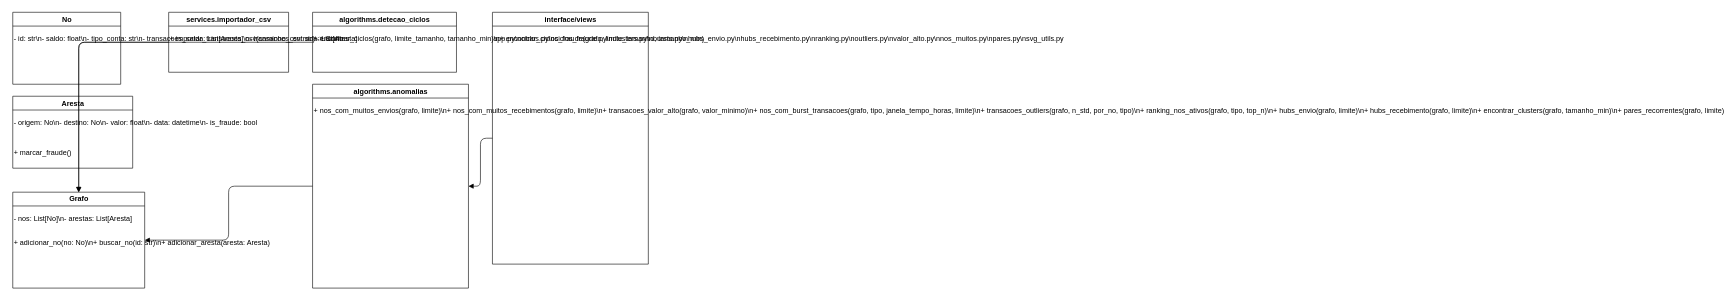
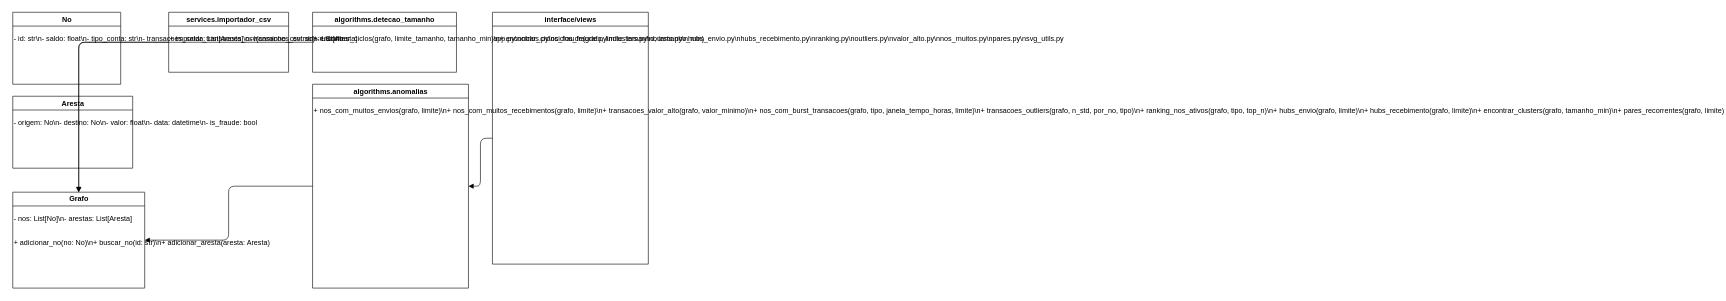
node "algorithms.detecao_ciclos": label "algorithms.detecao_ciclos" -> "algorithms.detecao_tamanho"
node "+ marcar_fraude()": removed
